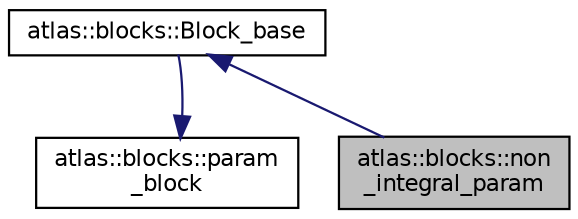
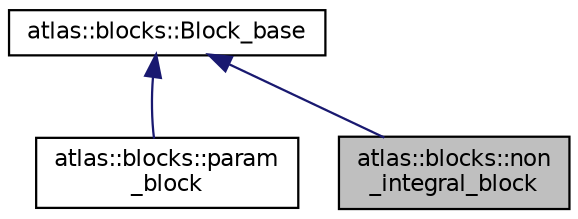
edge "atlas::blocks::Block_base" -> "atlas::blocks::param _block": reversed
node "atlas::blocks::non _integral_param": label "atlas::blocks::non _integral_param" -> "atlas::blocks::non _integral_block"
